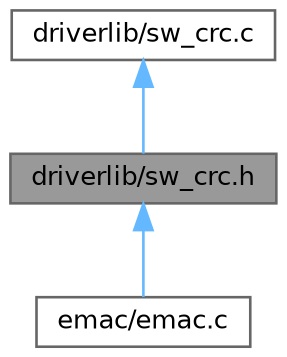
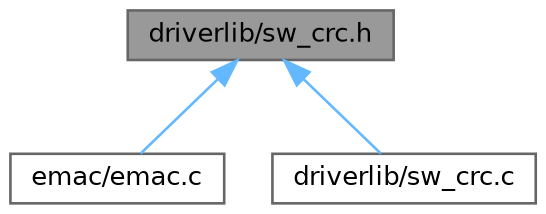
edge "driverlib/sw_crc.h" -> "driverlib/sw_crc.c": reversed
